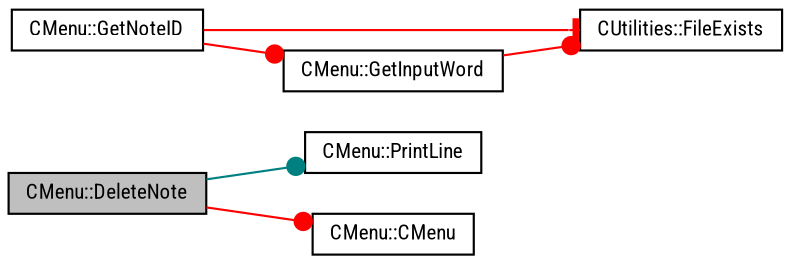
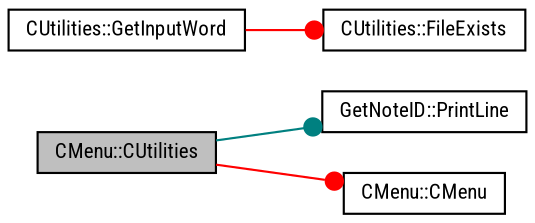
node "CMenu::GetNoteID": removed
node "CMenu::GetInputWord": label "CMenu::GetInputWord" -> "CUtilities::GetInputWord"
node "CMenu::PrintLine": label "CMenu::PrintLine" -> "GetNoteID::PrintLine"
node "CMenu::DeleteNote": label "CMenu::DeleteNote" -> "CMenu::CUtilities"
